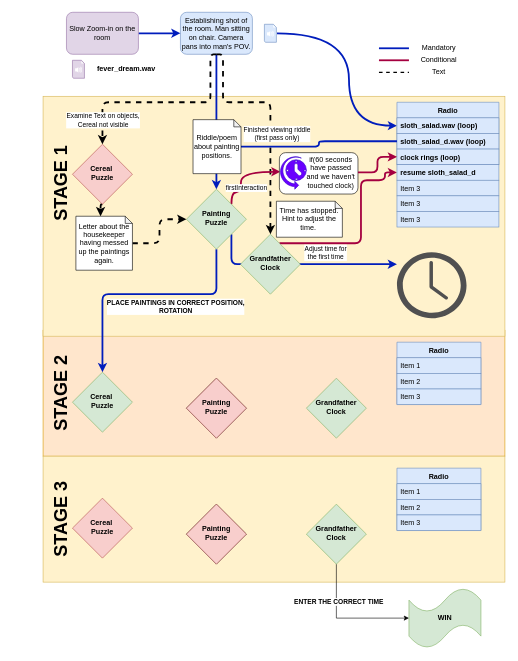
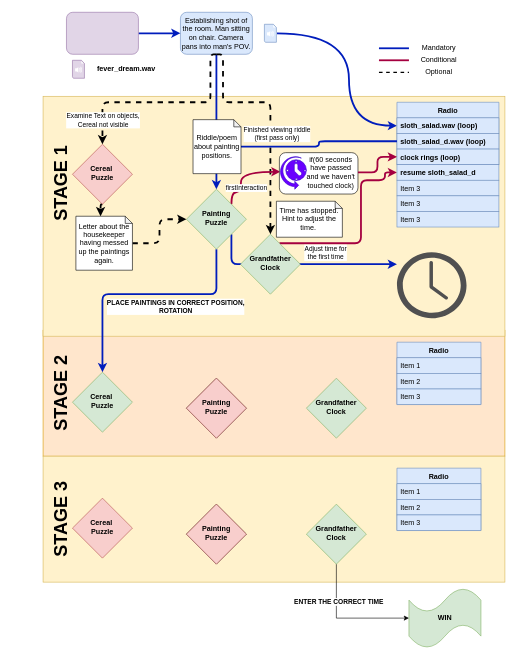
node "Slow Zoom-in on the room": removed
node "Text": label "Text" -> "Optional"
